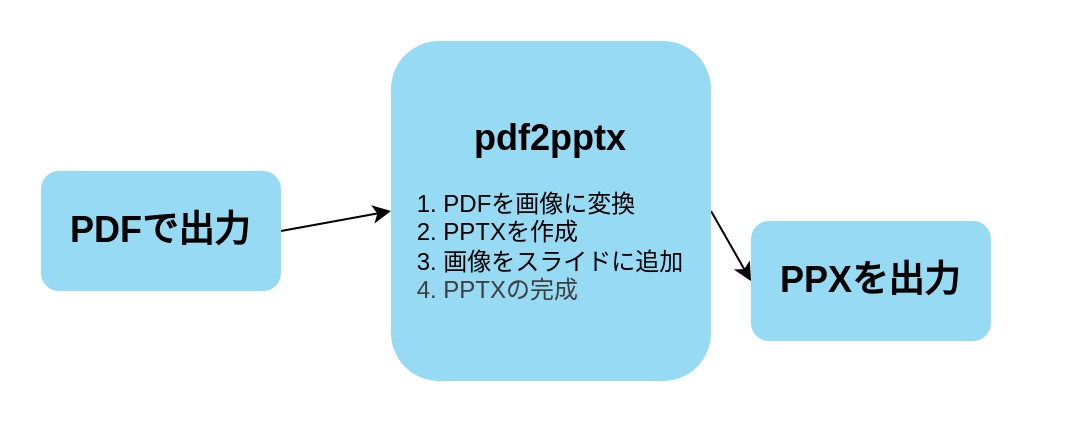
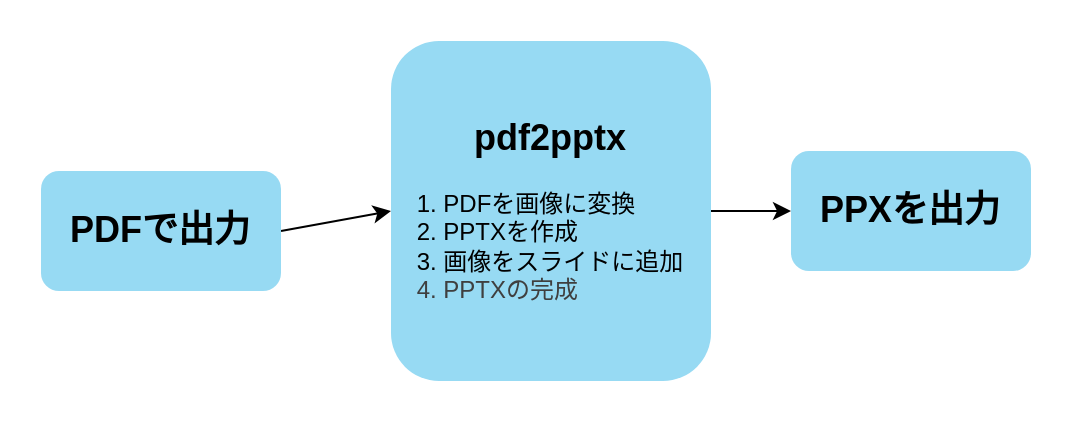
node "PPXを出力": moved (871, 281) -> (911, 211)
